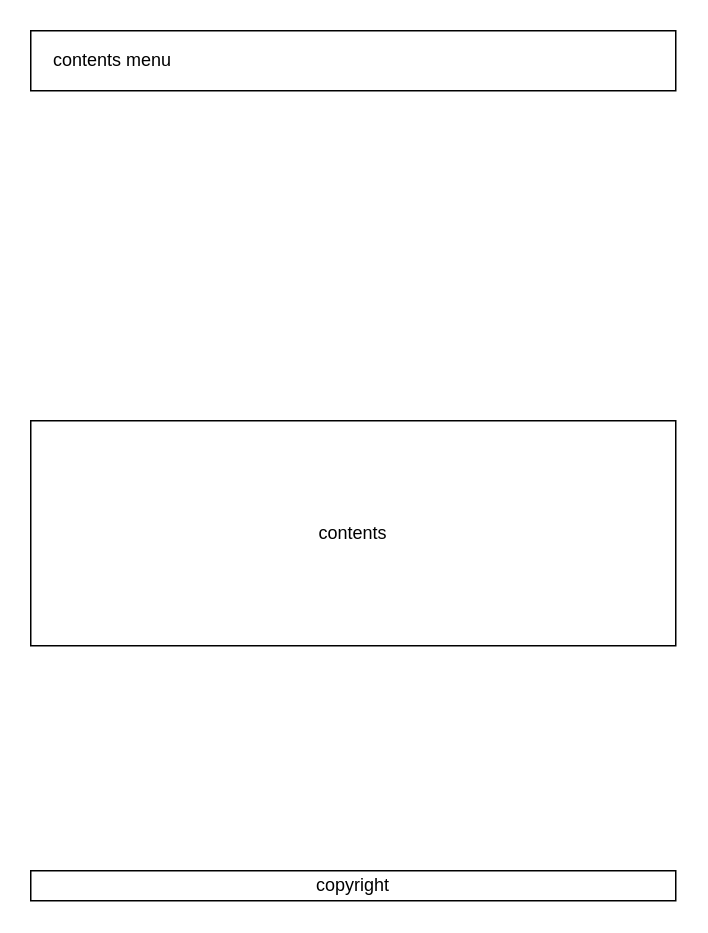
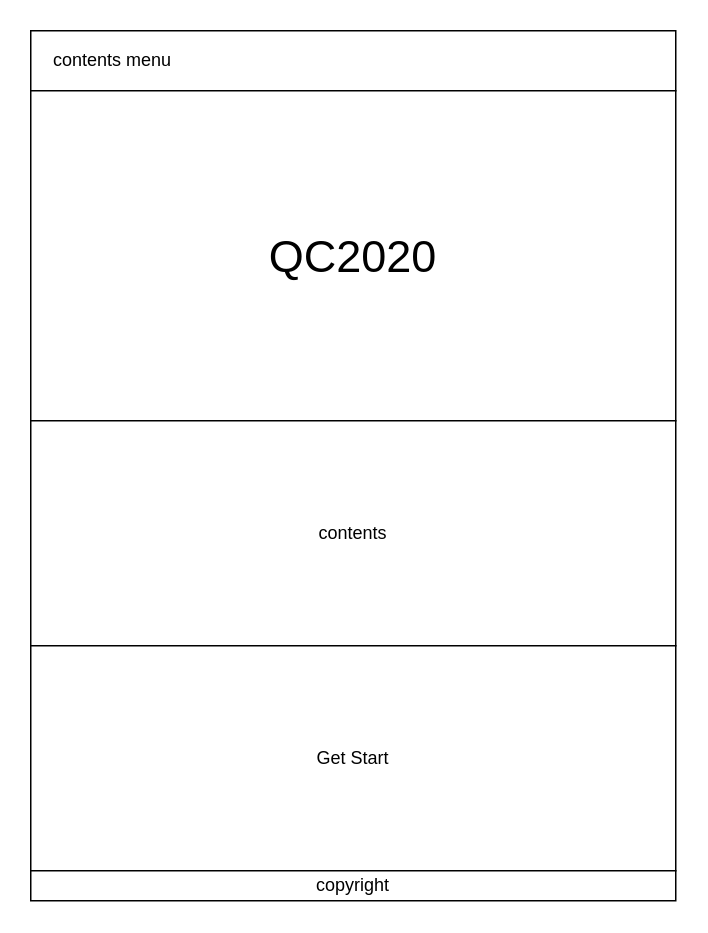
node "QC2020": added
node "Get Start": added
